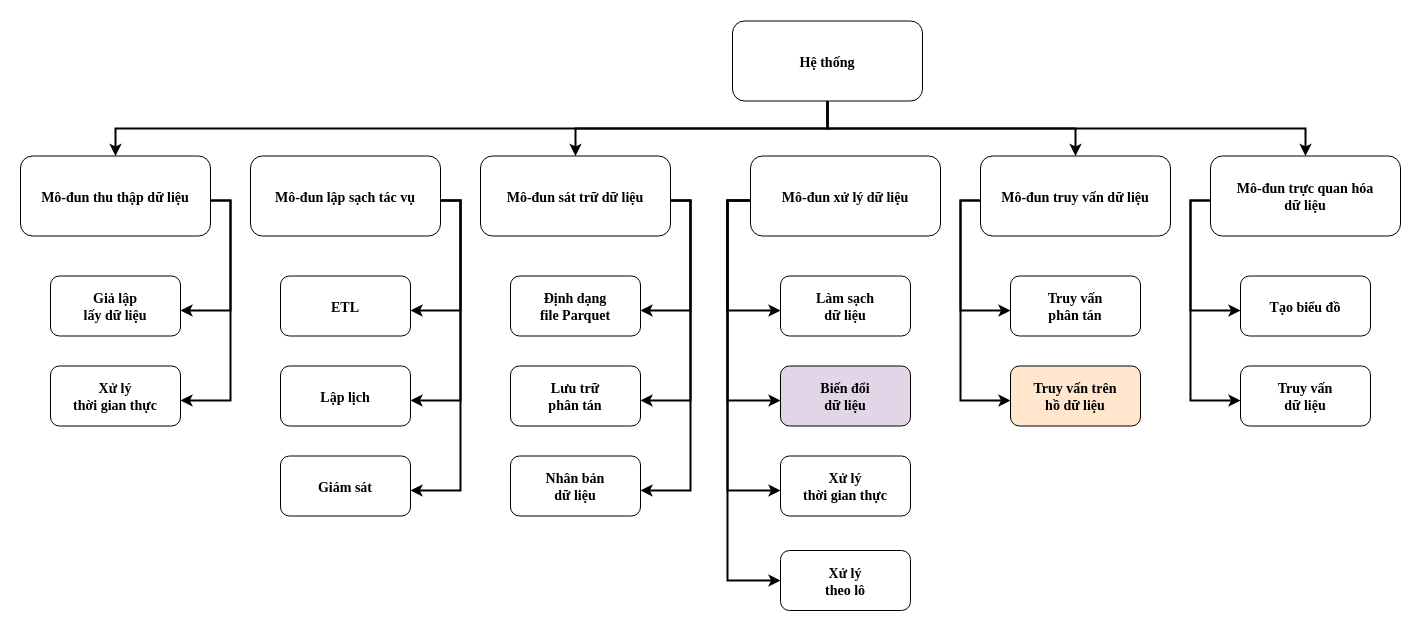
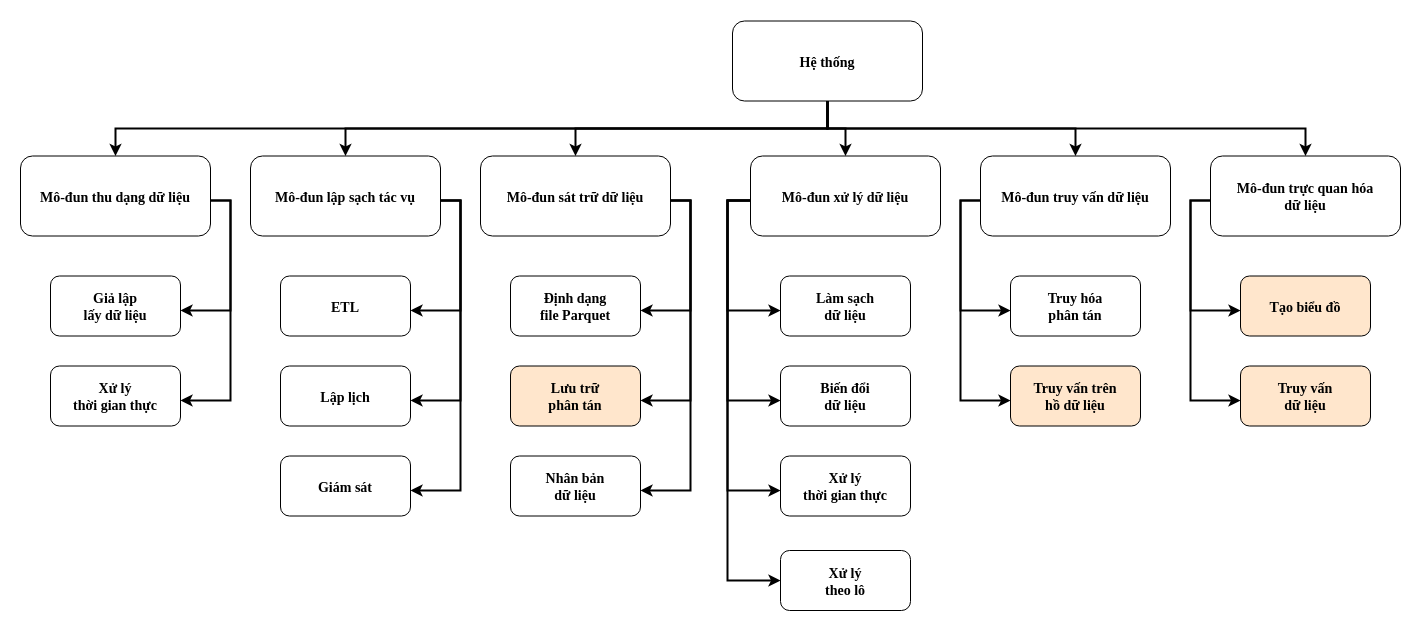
edge "Hệ thống" -> "Mô-đun lập sạch tác vụ": added
edge "Hệ thống" -> "Mô-đun xử lý dữ liệu": added
node "Mô-đun thu thập dữ liệu": label "Mô-đun thu thập dữ liệu" -> "Mô-đun thu dạng dữ liệu"
node "Truy vấn phân tán": label "Truy vấn phân tán" -> "Truy hóa phân tán"
node "Tạo biểu đồ": fillcolor #ffffff -> #ffe6cc
node "Lưu trữ phân tán": fillcolor #ffffff -> #ffe6cc
node "Biến đổi dữ liệu": fillcolor #e1d5e7 -> #ffffff
node "Truy vấn dữ liệu": fillcolor #ffffff -> #ffe6cc
